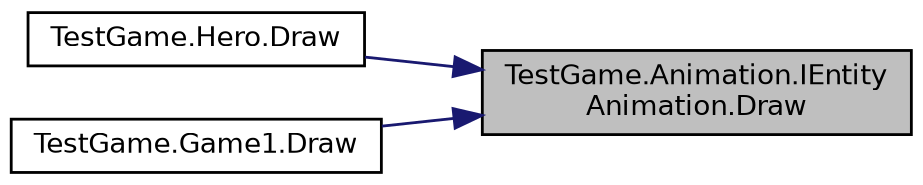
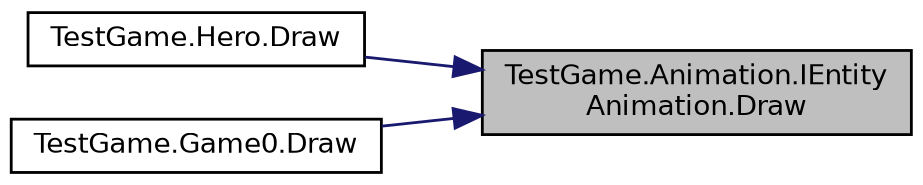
node "TestGame.Game1.Draw": label "TestGame.Game1.Draw" -> "TestGame.Game0.Draw"
